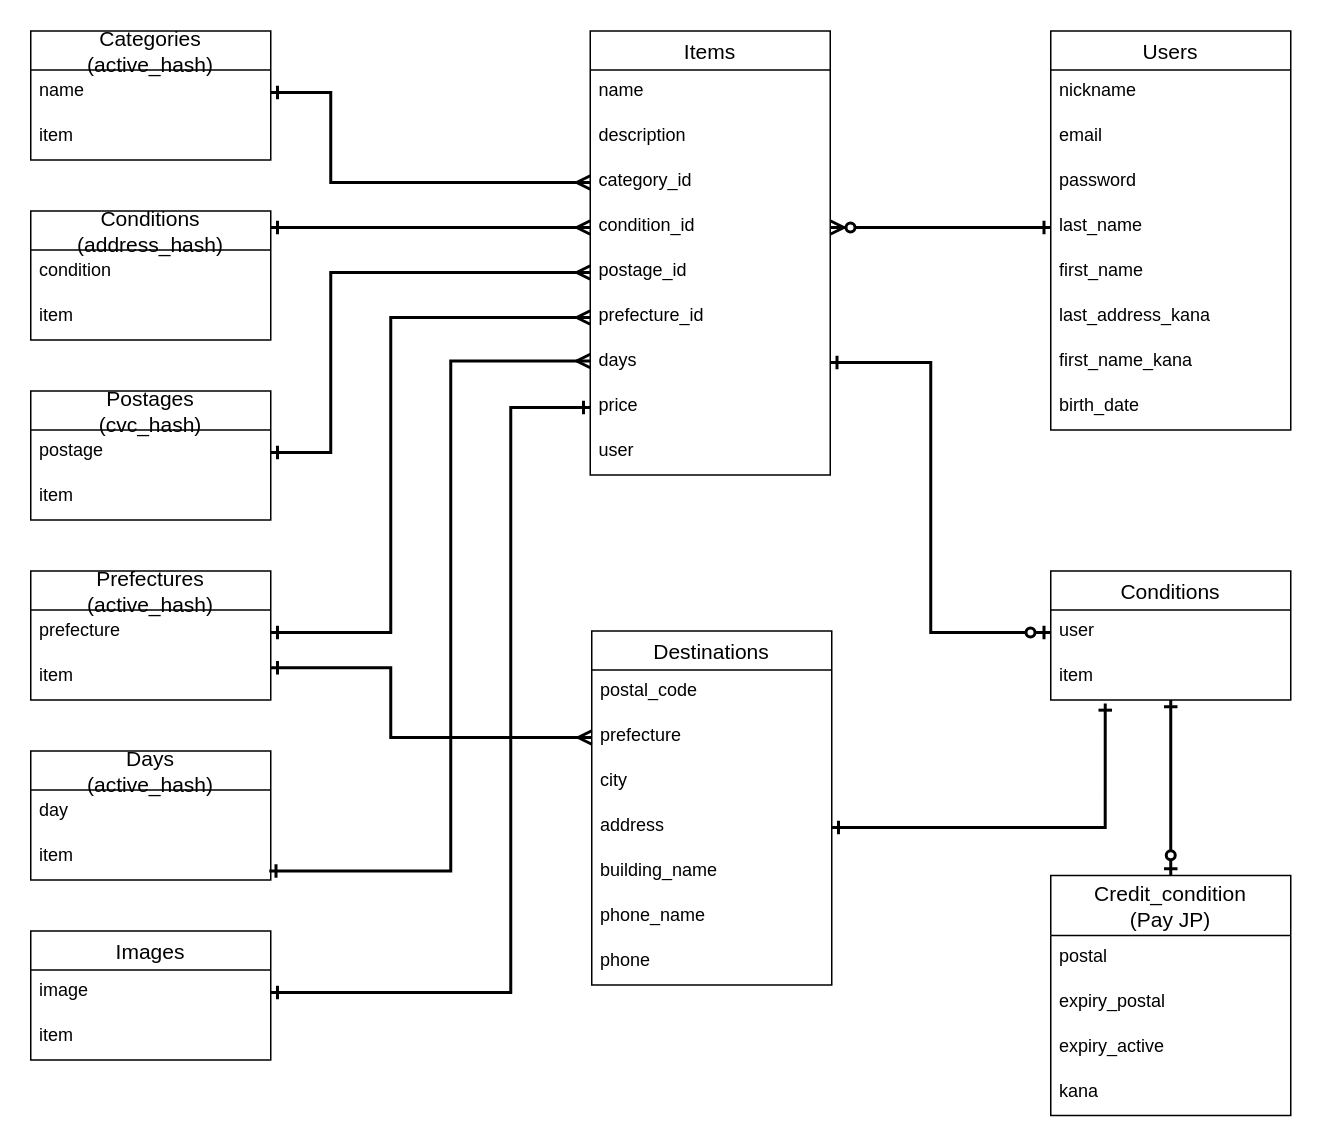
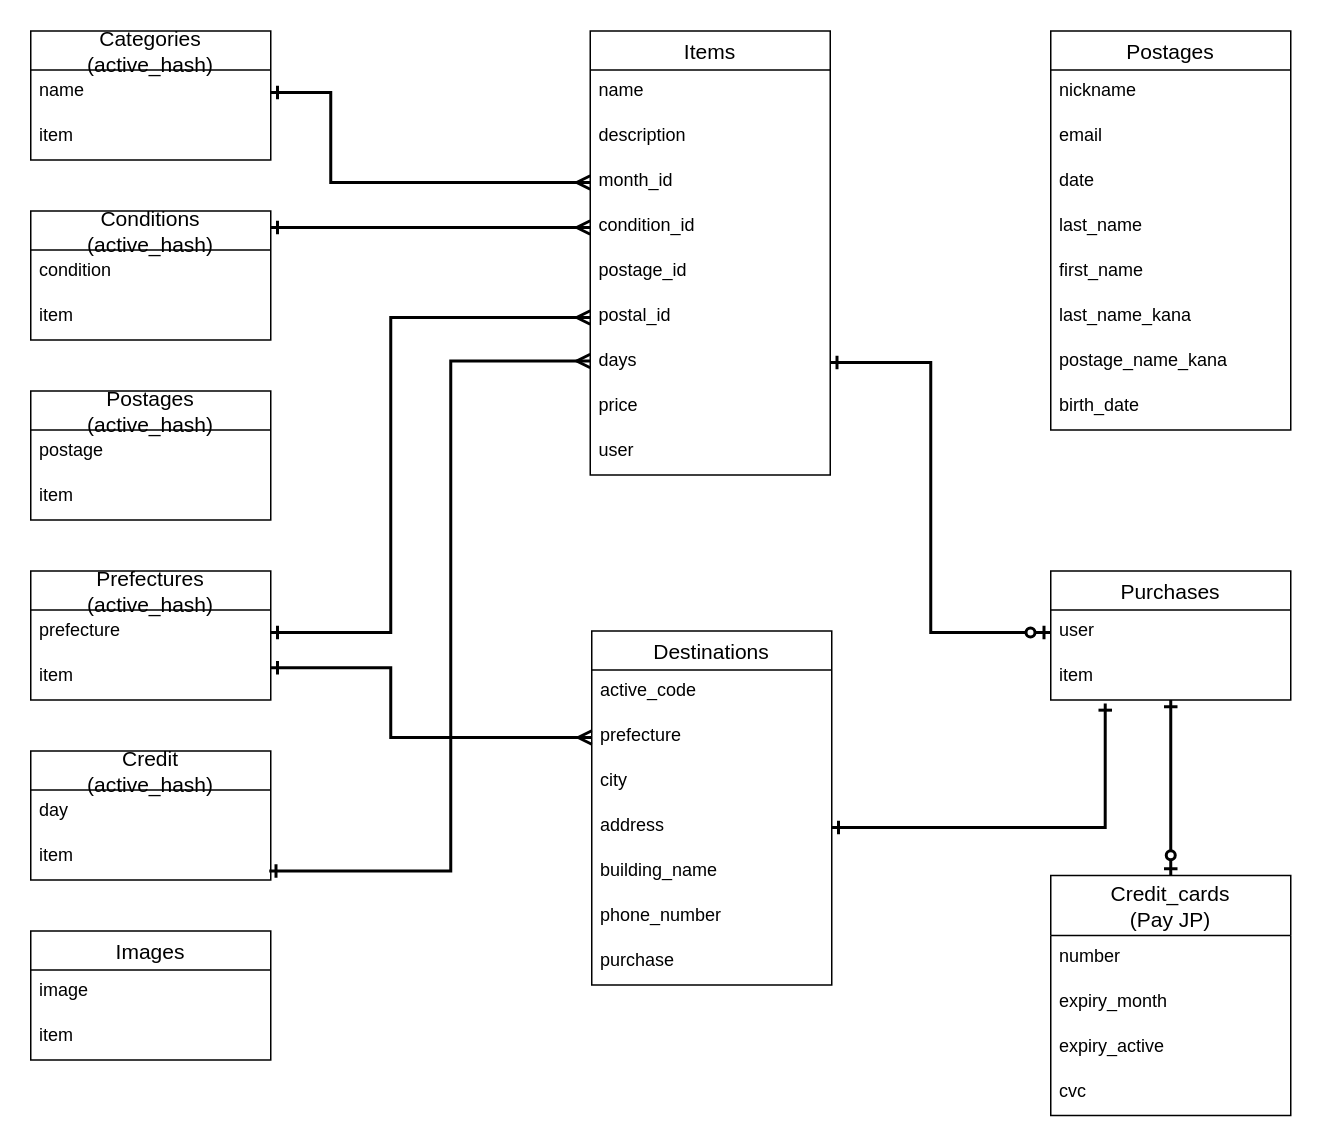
node "Users": label "Users" -> "Postages"
node "category_id": label "category_id" -> "month_id"
node "password": label "password" -> "date"
node "Conditions (address_hash)": label "Conditions (address_hash)" -> "Conditions (active_hash)"
edge "condition_id" -- "last_name": removed
edge "postage_id" -- "postage": removed
node "prefecture_id": label "prefecture_id" -> "postal_id"
node "last_address_kana": label "last_address_kana" -> "last_name_kana"
node "first_name_kana": label "first_name_kana" -> "postage_name_kana"
node "Postages (cvc_hash)": label "Postages (cvc_hash)" -> "Postages (active_hash)"
node "Conditions": label "Conditions" -> "Purchases"
node "postal_code": label "postal_code" -> "active_code"
node "Days (active_hash)": label "Days (active_hash)" -> "Credit (active_hash)"
edge "price" -- "image": removed
node "Credit_condition (Pay JP)": label "Credit_condition (Pay JP)" -> "Credit_cards (Pay JP)"
node "phone_name": label "phone_name" -> "phone_number"
node "postal": label "postal" -> "number"
node "phone": label "phone" -> "purchase"
node "expiry_postal": label "expiry_postal" -> "expiry_month"
node "kana": label "kana" -> "cvc"
